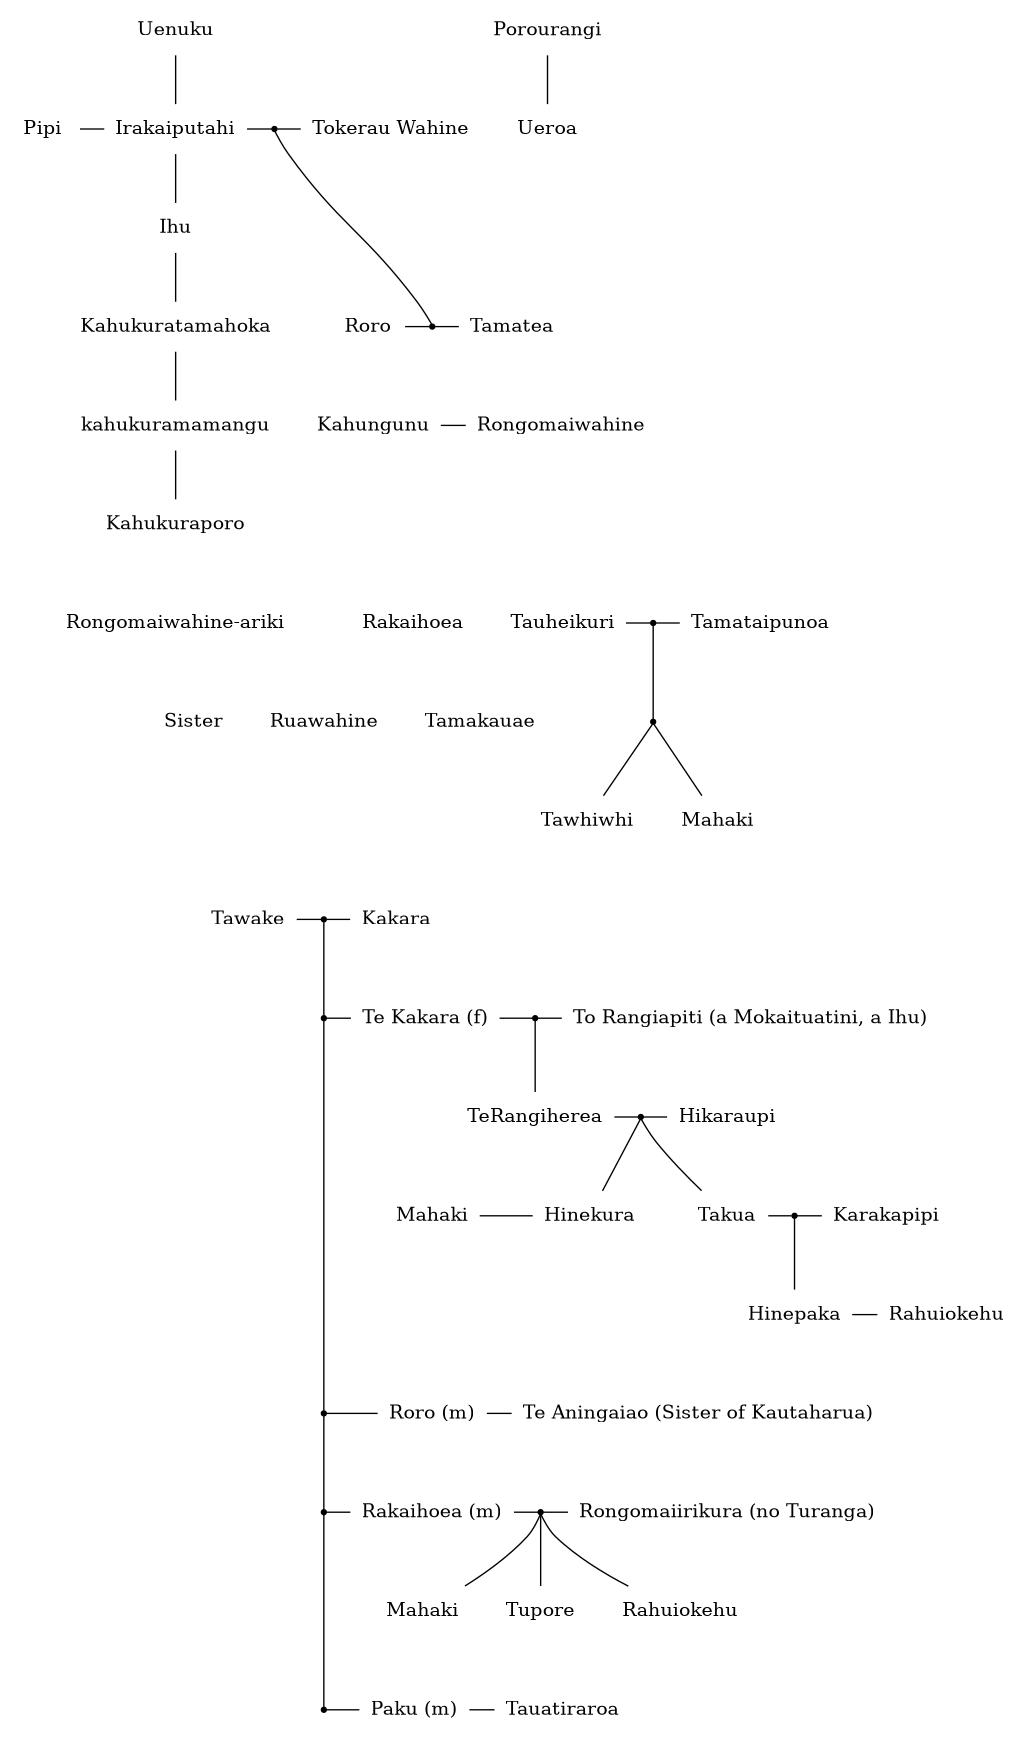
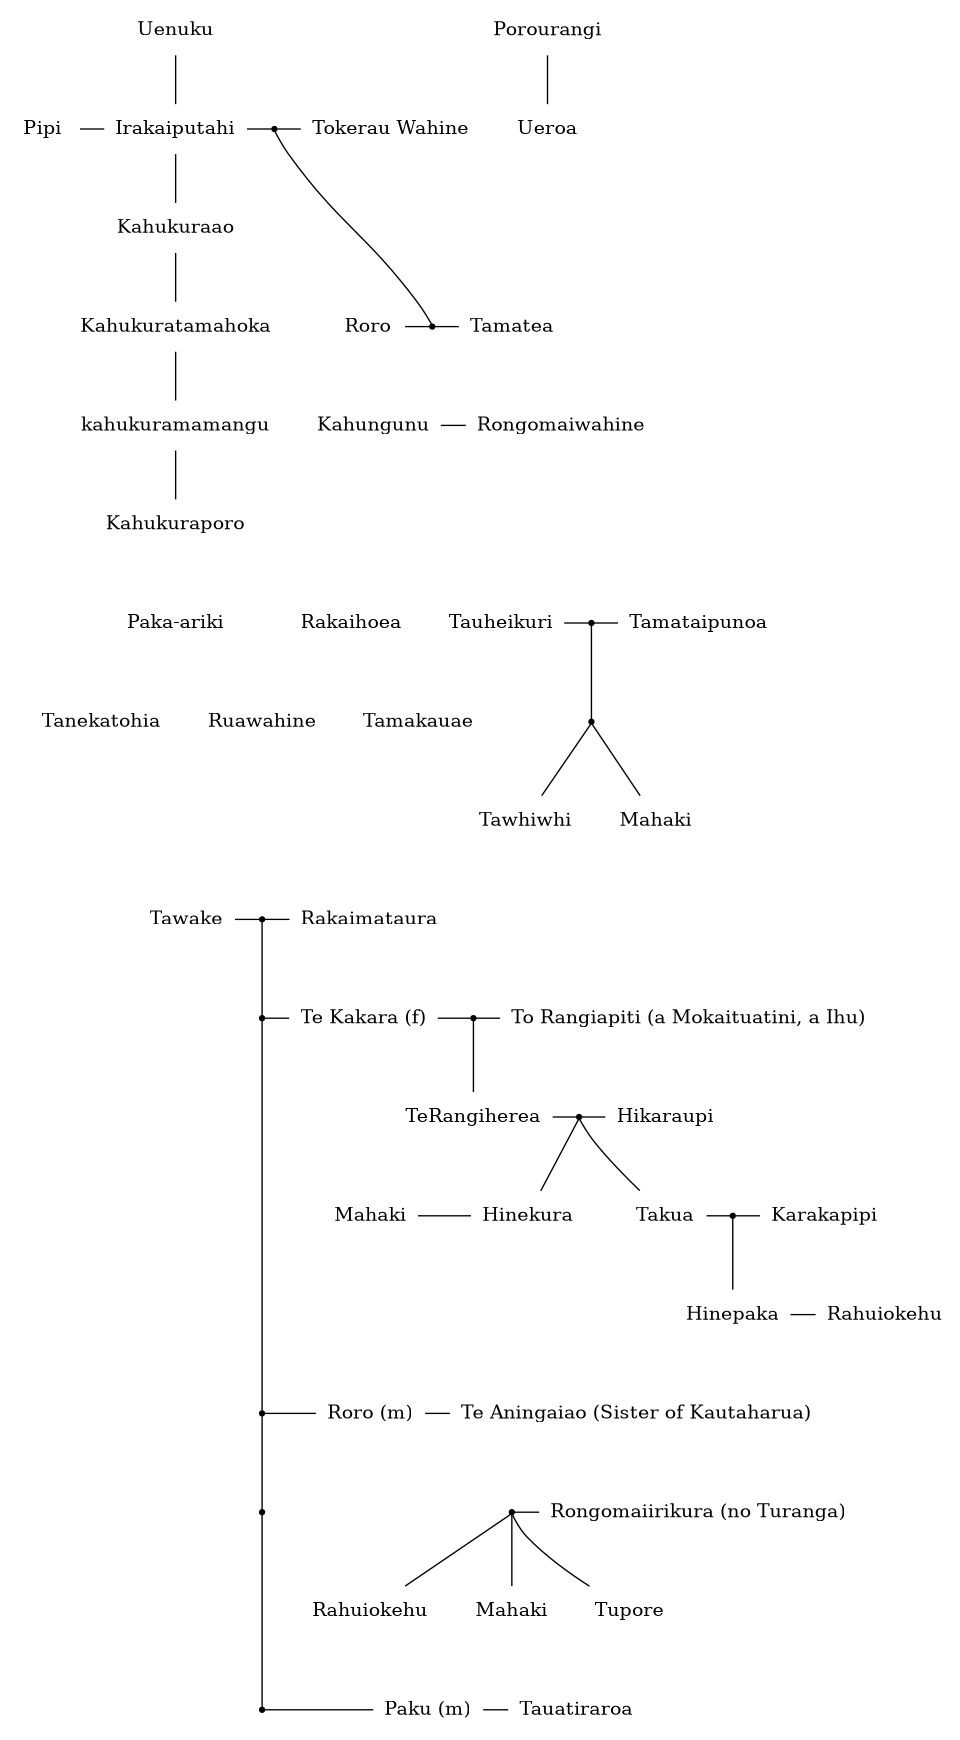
node "Ihu": label "Ihu" -> "Kahukuraao"
node "Rongomaiwahine-ariki": label "Rongomaiwahine-ariki" -> "Paka-ariki"
node "Sister": label "Sister" -> "Tanekatohia"
node "Kakara": label "Kakara" -> "Rakaimataura"
node "Rakaihoea (m)": removed
